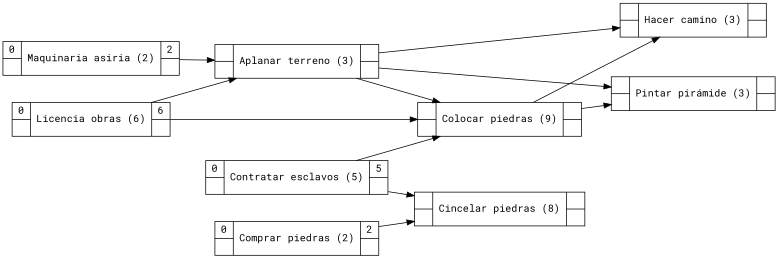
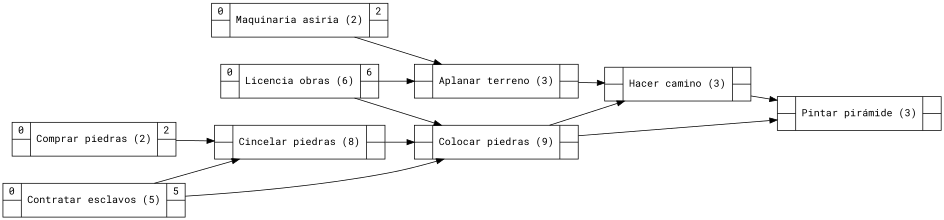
edge "Aplanar terreno (3)" -> "Pintar pirámide (3)": now "Hacer camino (3)" -> "Pintar pirámide (3)"
edge "Aplanar terreno (3)" -> "Colocar piedras (9)": now "Cincelar piedras (8)" -> "Colocar piedras (9)"
